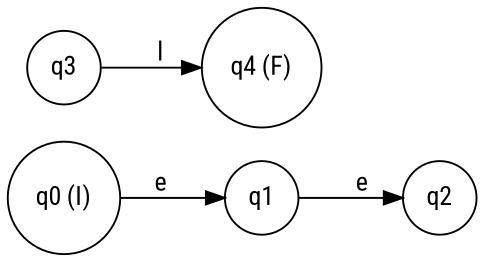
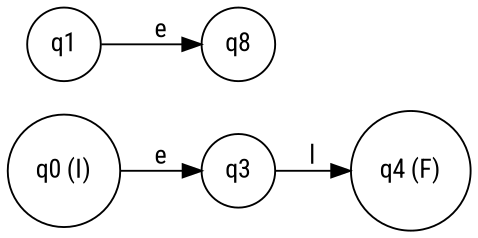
edge "q0 (I)" -> "q1": now "q0 (I)" -> "q3"
node "q2": label "q2" -> "q8"
